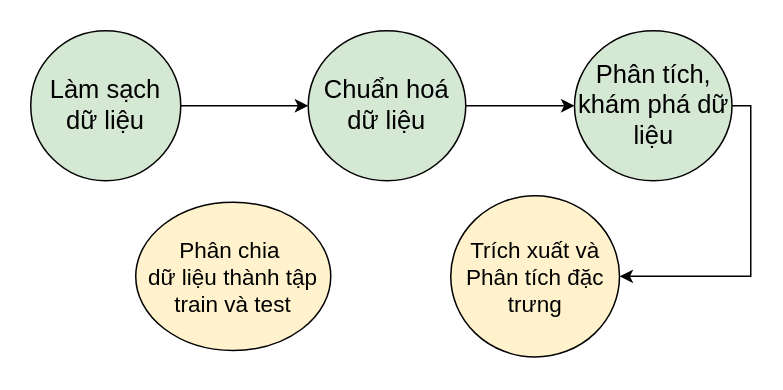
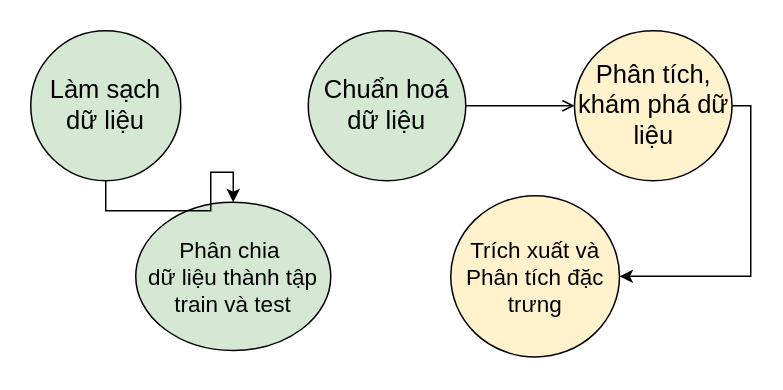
edge "Làm sạch dữ liệu" -> "Chuẩn hoá dữ liệu": now "Làm sạch dữ liệu" -> "Phân chia dữ liệu thành tập train và test"
edge "Chuẩn hoá dữ liệu" -> "Phân tích, khám phá dữ liệu": arrowhead classic -> open
node "Phân tích, khám phá dữ liệu": fillcolor #d5e8d4 -> #fff2cc
node "Phân chia dữ liệu thành tập train và test": fillcolor #fff2cc -> #d5e8d4
